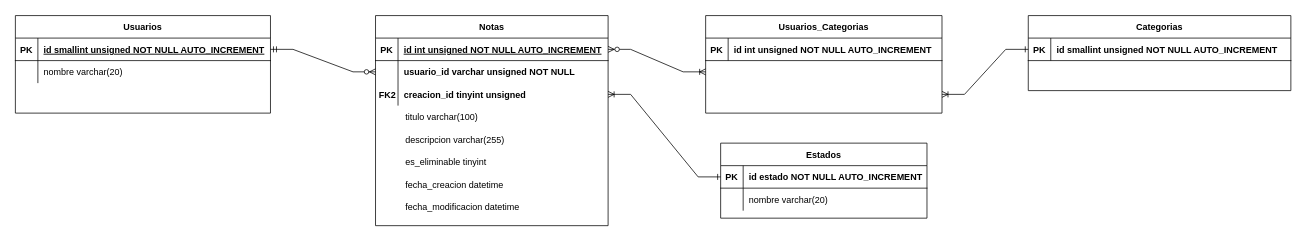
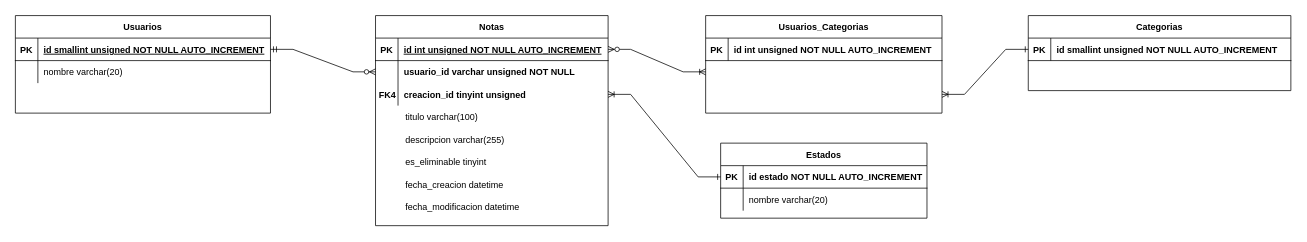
node "FK2": label "FK2" -> "FK4"
